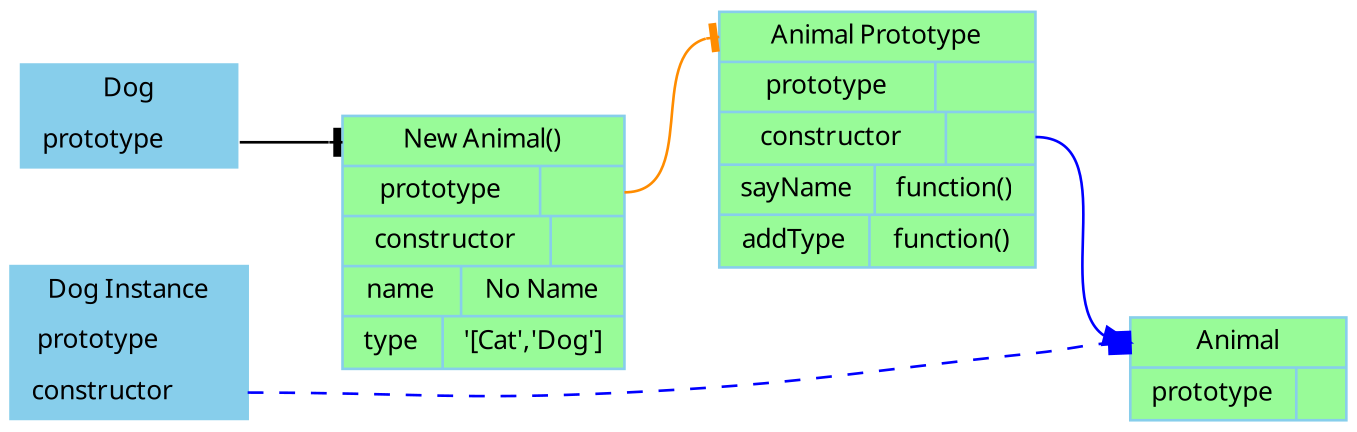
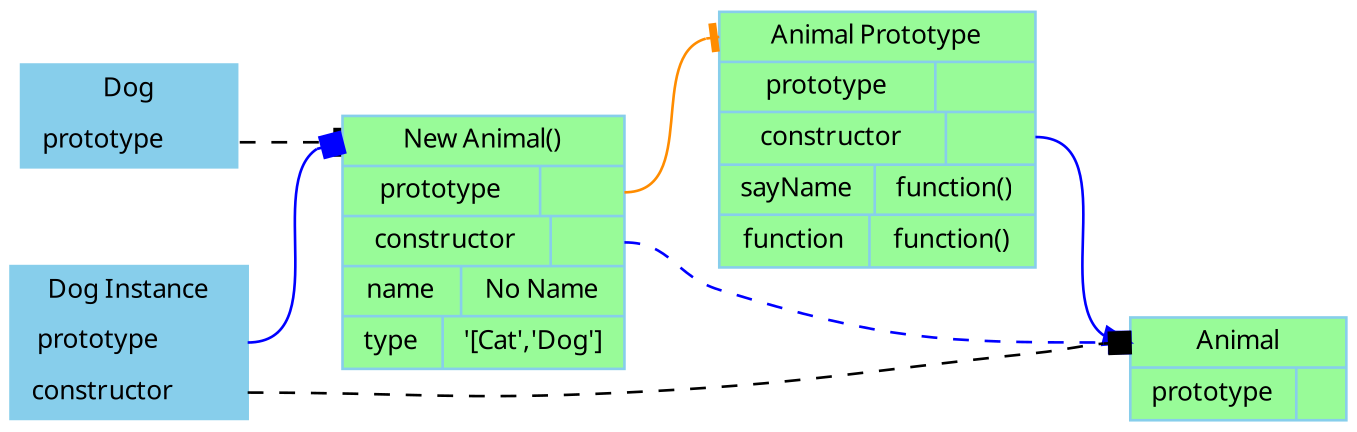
edge "Dog" -> "New Animal()": style solid -> dashed
node "Animal Prototype": text "addType" -> "function"
edge "Dog Instance" -> "New Animal()": added
edge "New Animal()" -> "Animal": added
edge "Dog Instance" -> "Animal": color blue -> black
